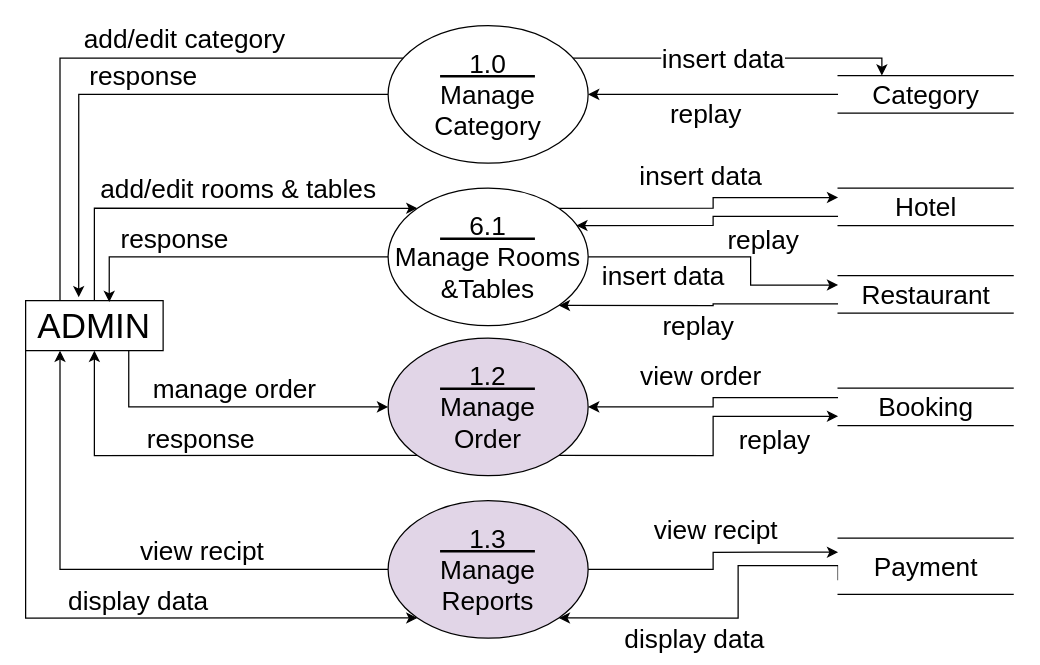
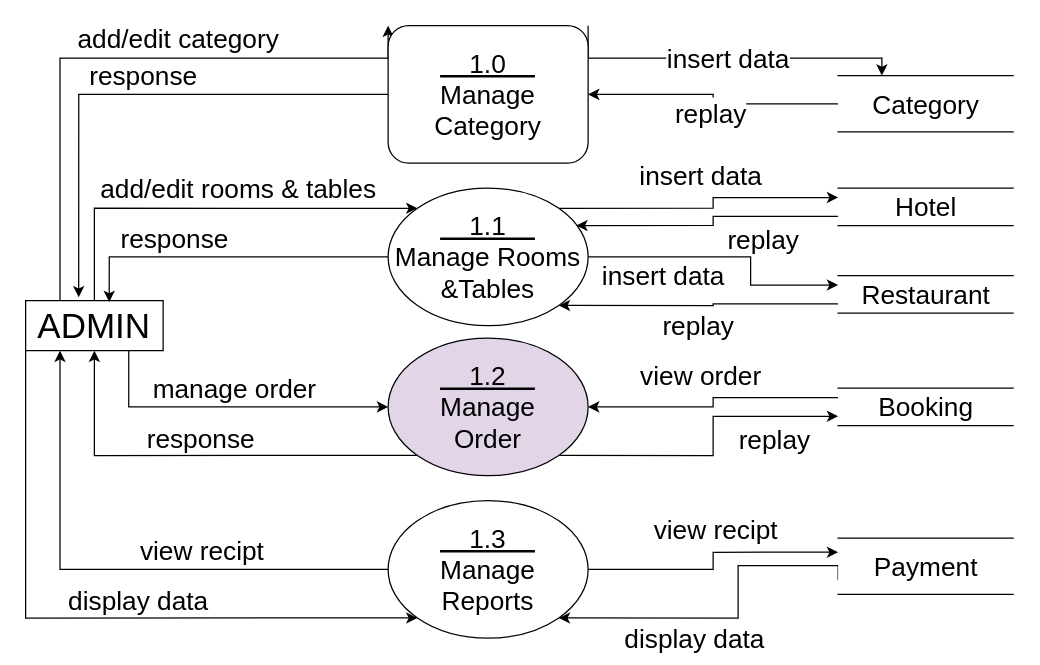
node "1.0 Manage Category": shape ellipse -> rounded rectangle
node "Category": size 175x38 -> 175x56
node "6.1 Manage Rooms &Tables": label "6.1 Manage Rooms &Tables" -> "1.1 Manage Rooms &Tables"
node "1.3 Manage Reports": fillcolor #e1d5e7 -> #ffffff
